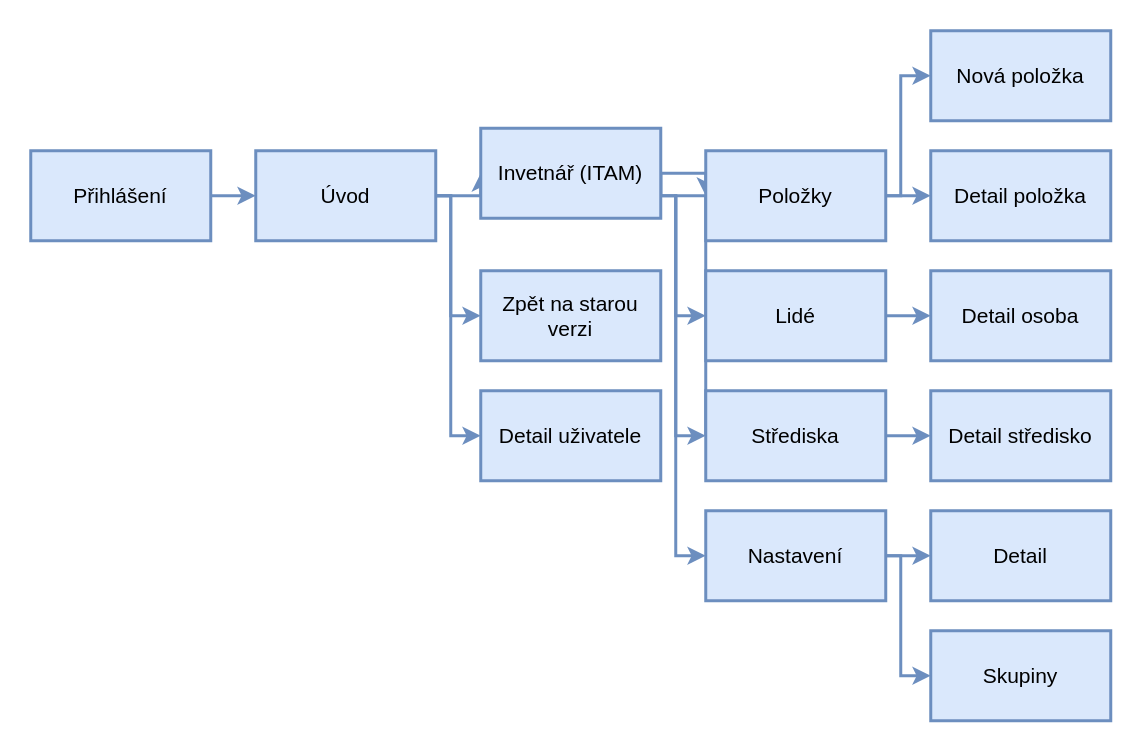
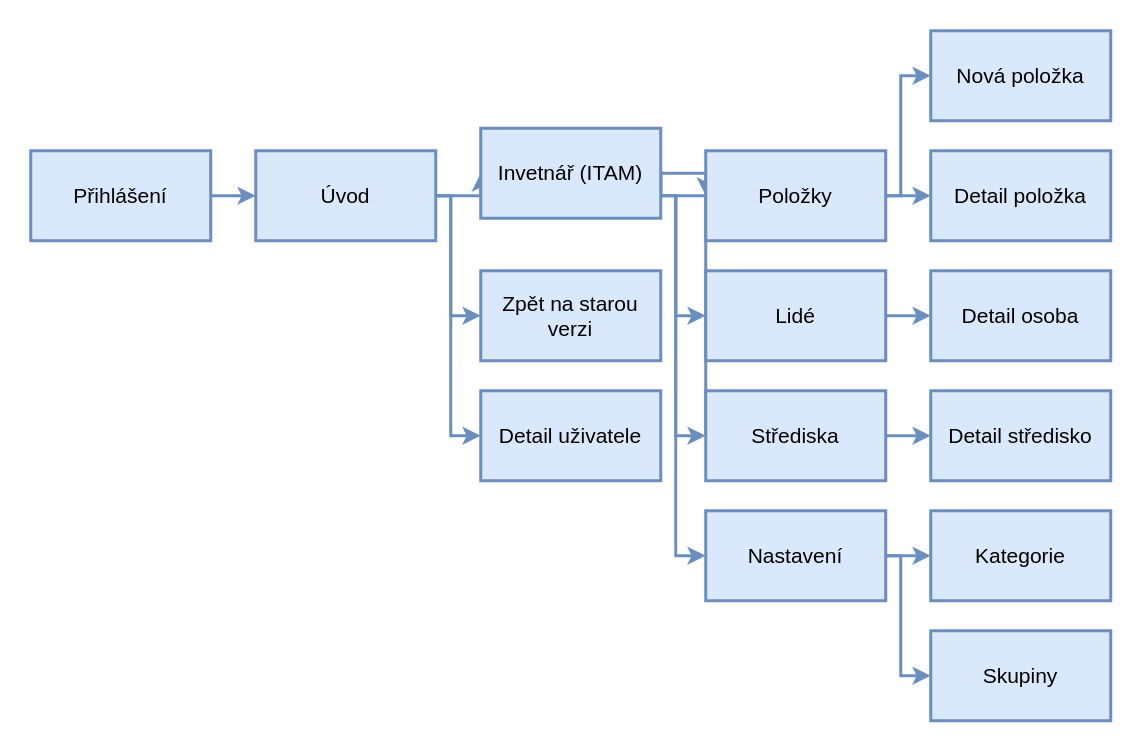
node "Detail": label "Detail" -> "Kategorie"
